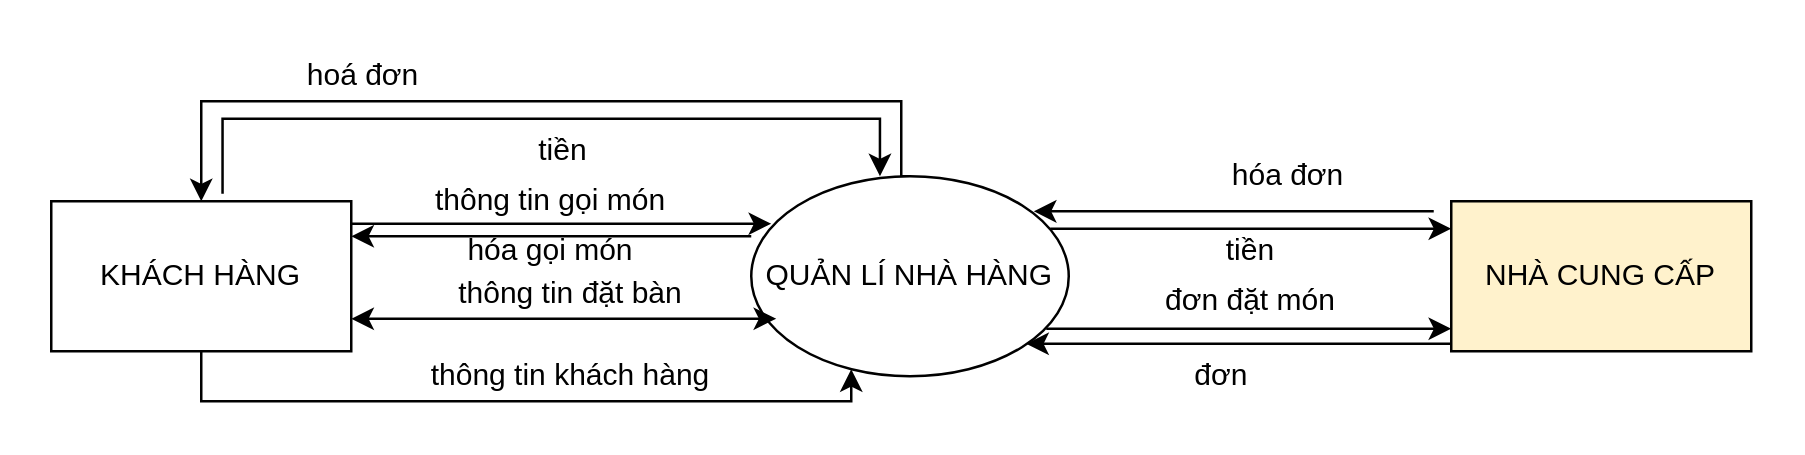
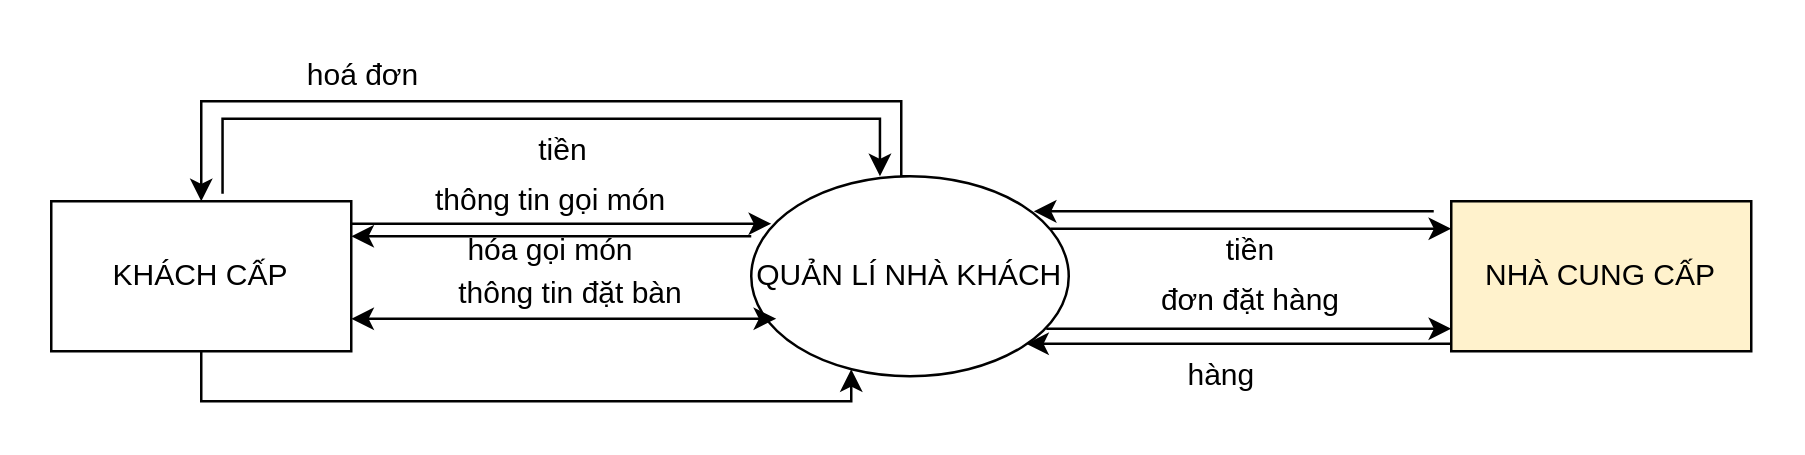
node "hóa đơn": removed
node "KHÁCH HÀNG": label "KHÁCH HÀNG" -> "KHÁCH CẤP"
node "QUẢN LÍ NHÀ HÀNG": label "QUẢN LÍ NHÀ HÀNG" -> "QUẢN LÍ NHÀ KHÁCH"
node "đơn đặt món": label "đơn đặt món" -> "đơn đặt hàng"
node "thông tin khách hàng": removed
node "đơn": label "đơn" -> "hàng"
